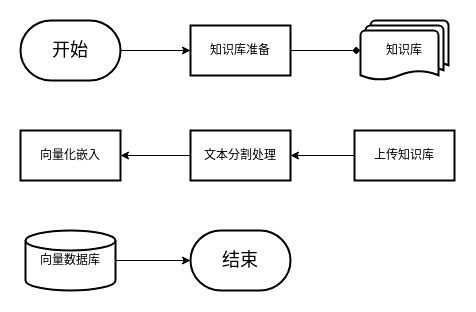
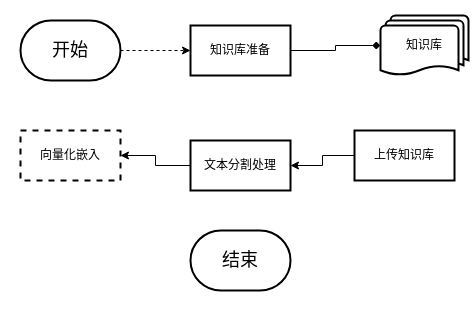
edge "开始" -> "知识库准备": style solid -> dashed
node "知识库": moved (405, 51) -> (425, 46)
node "向量化嵌入": style solid -> dashed
node "文本分割处理": moved (241, 156) -> (241, 166)
node "向量数据库": removed
edge "向量数据库" -> "结束": removed
